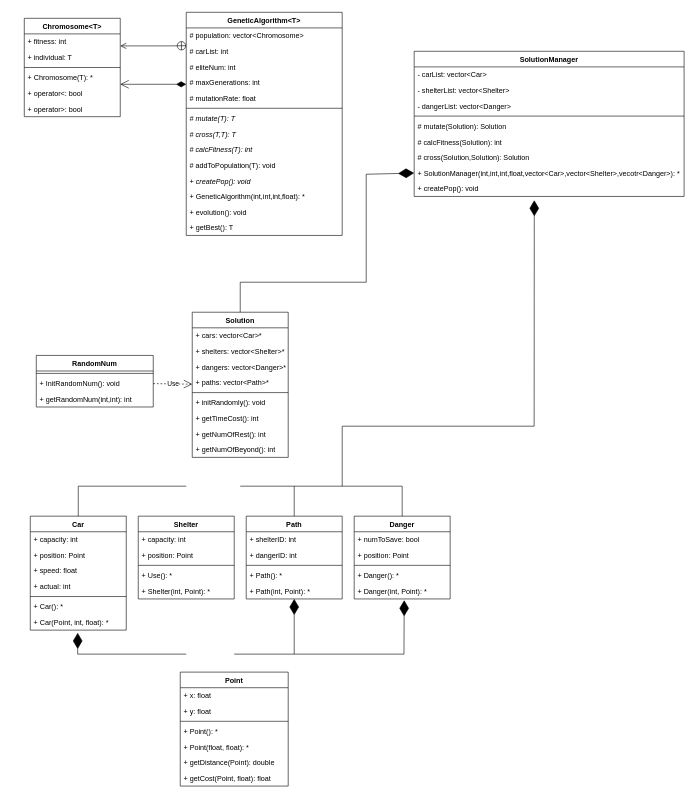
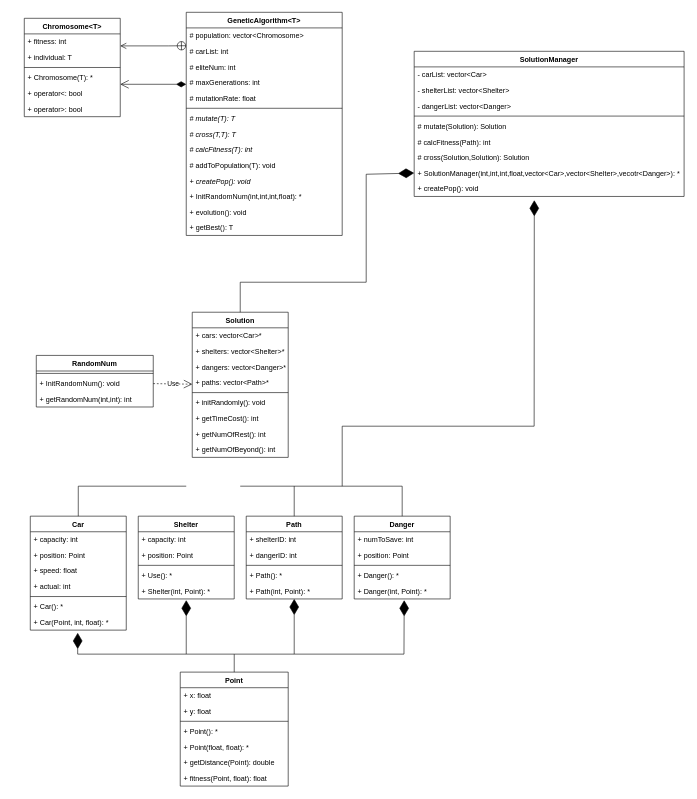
node "# calcFitness(Solution): int": label "# calcFitness(Solution): int" -> "# calcFitness(Path): int"
node "+ GeneticAlgorithm(int,int,int,float): *": label "+ GeneticAlgorithm(int,int,int,float): *" -> "+ InitRandomNum(int,int,int,float): *"
node "+ numToSave: bool": label "+ numToSave: bool" -> "+ numToSave: int"
edge "Point" -> "+ Shelter(int, Point): *": added
node "+ getCost(Point, float): float": label "+ getCost(Point, float): float" -> "+ fitness(Point, float): float"
